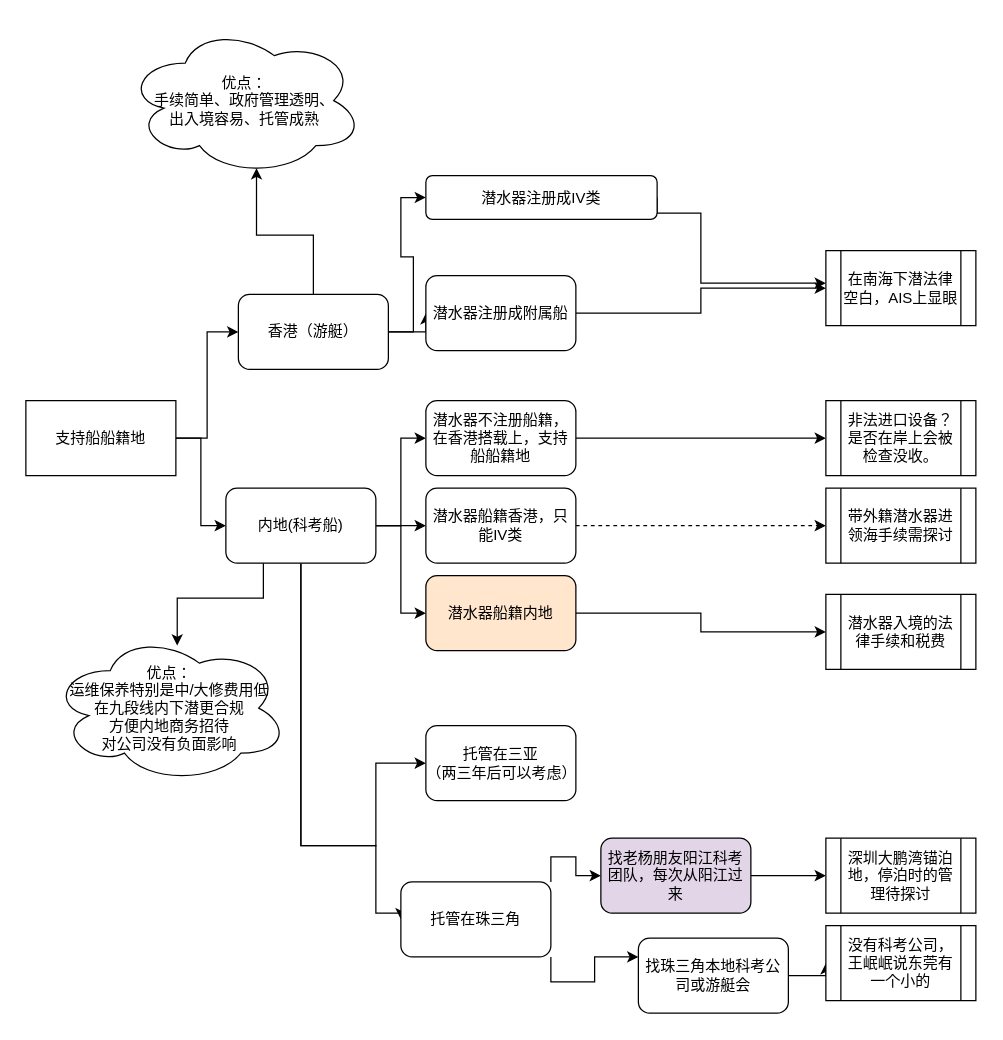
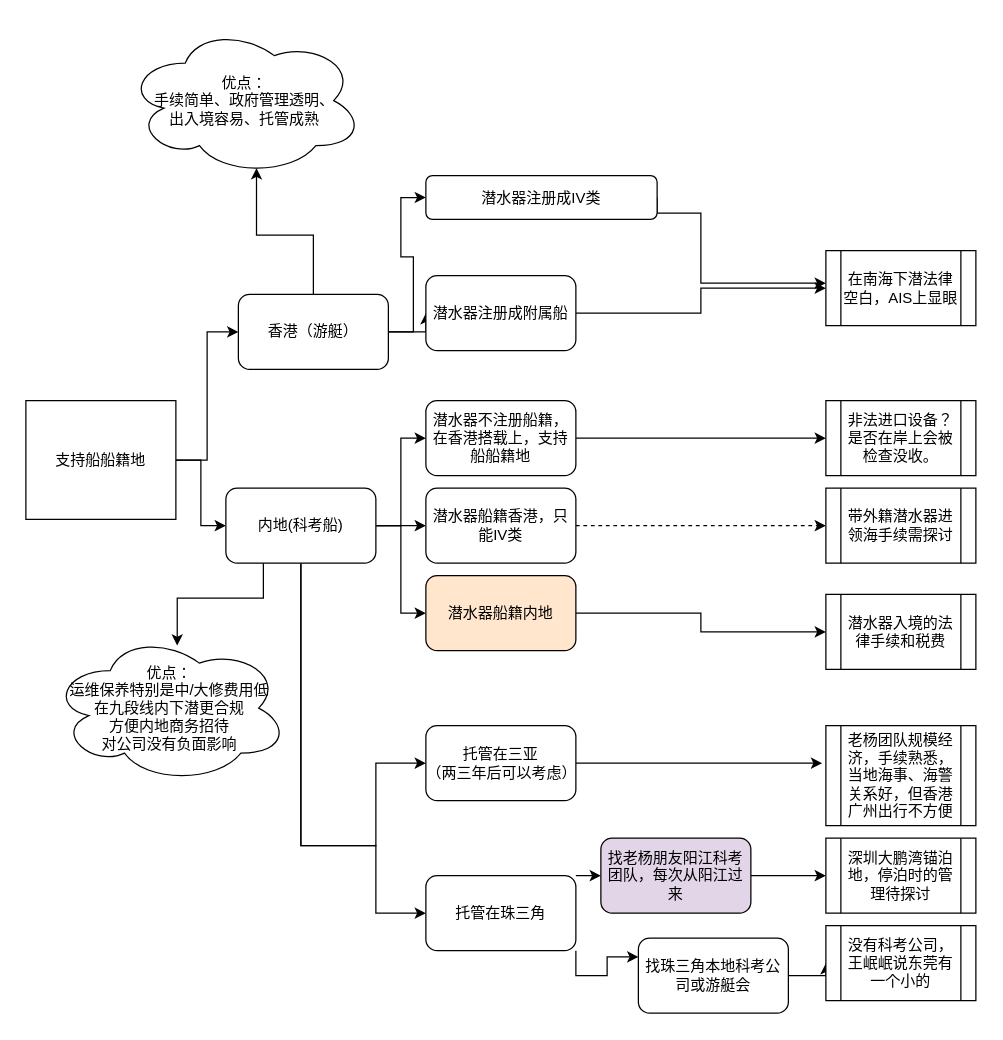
node "支持船船籍地": size 150x75 -> 150x119
edge "托管在三亚 （两三年后可以考虑）" -> "老杨团队规模经济，手续熟悉，当地海事、海警关系好，但香港广州出行不方便": added
node "老杨团队规模经济，手续熟悉，当地海事、海警关系好，但香港广州出行不方便": added
node "托管在珠三角": moved (476, 919) -> (501, 913)
